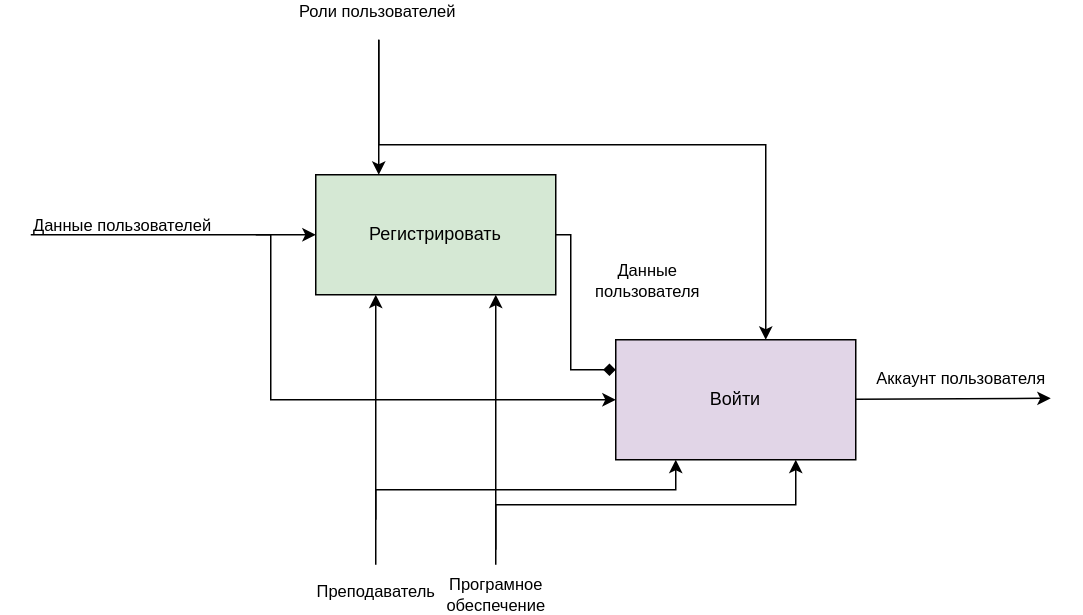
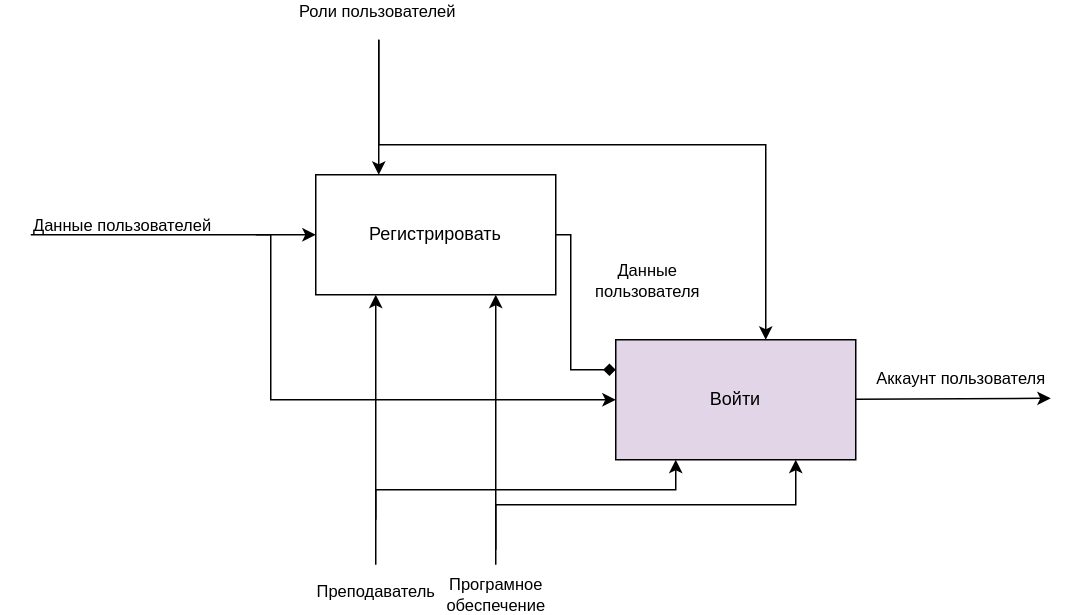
node "Регистрировать": fillcolor #d5e8d4 -> #ffffff
